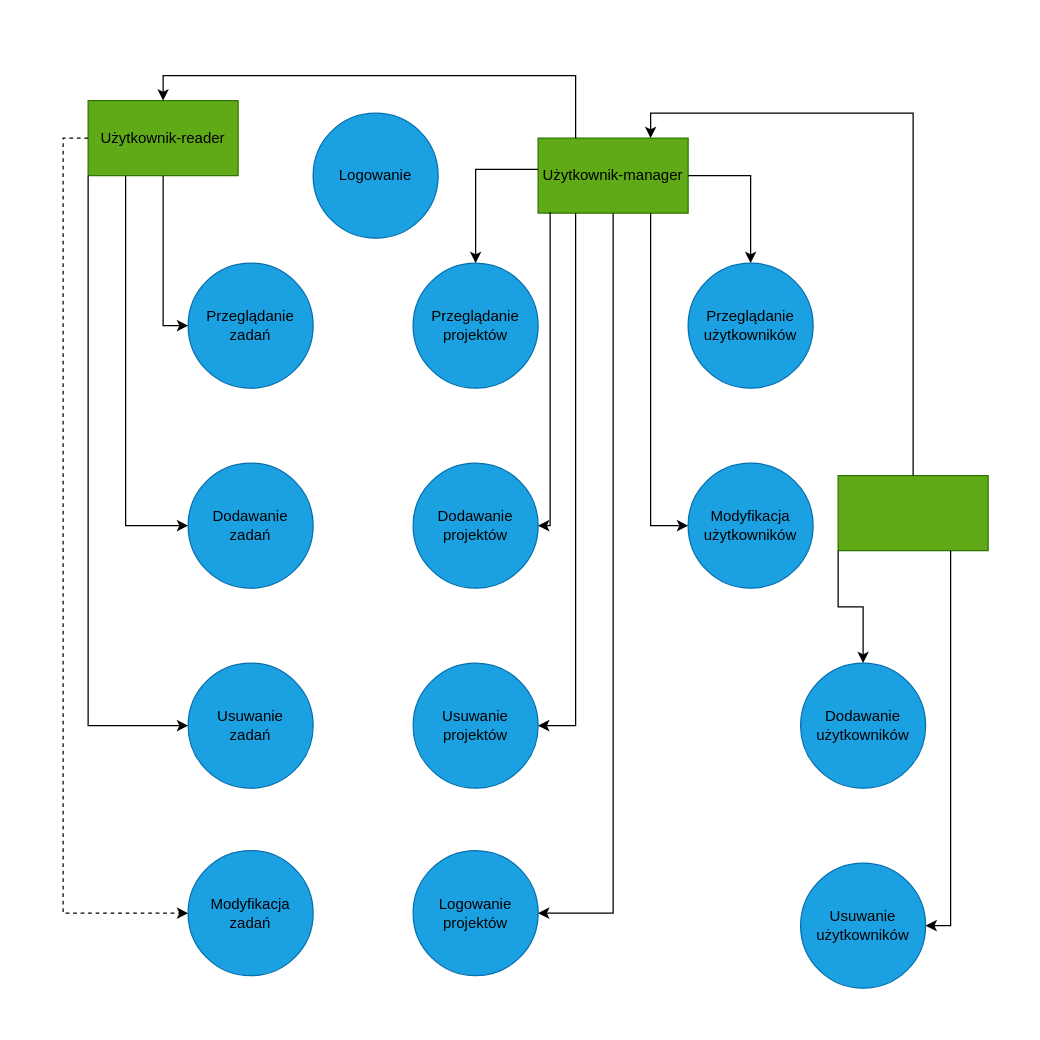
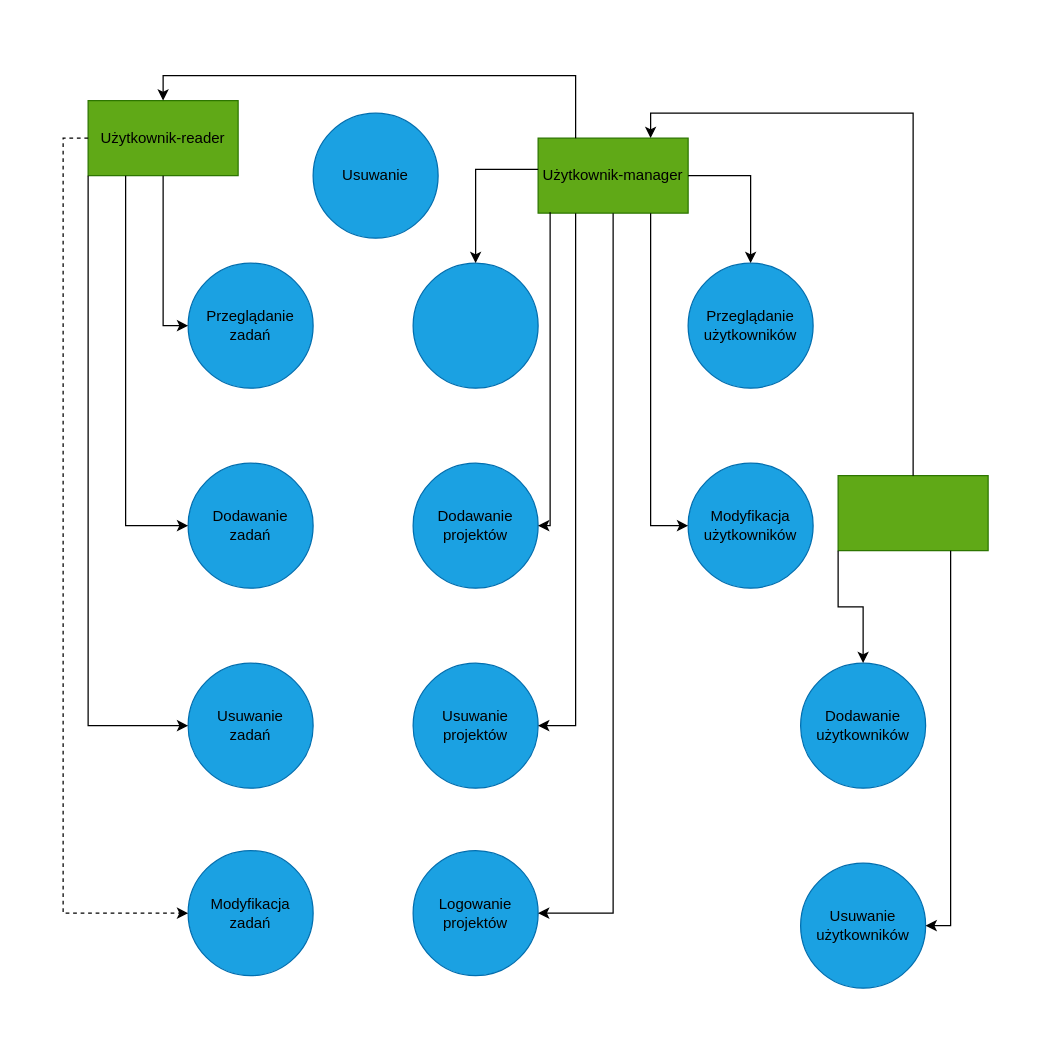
node "Logowanie": label "Logowanie" -> "Usuwanie"
node "Przeglądanie projektów": removed
